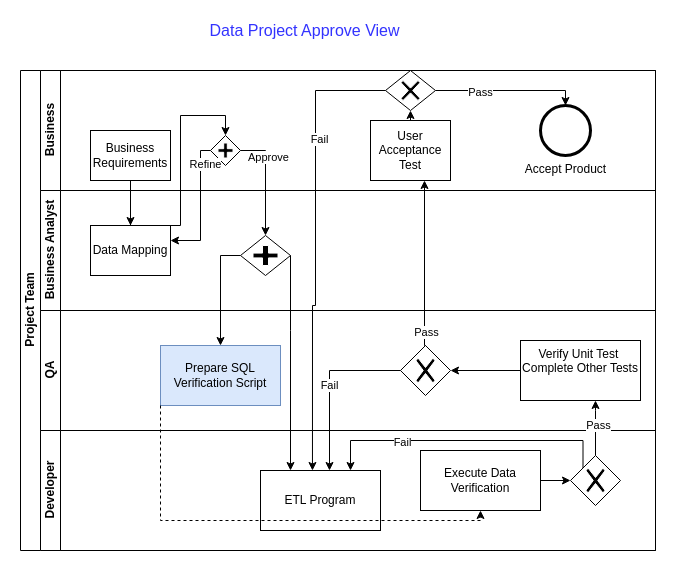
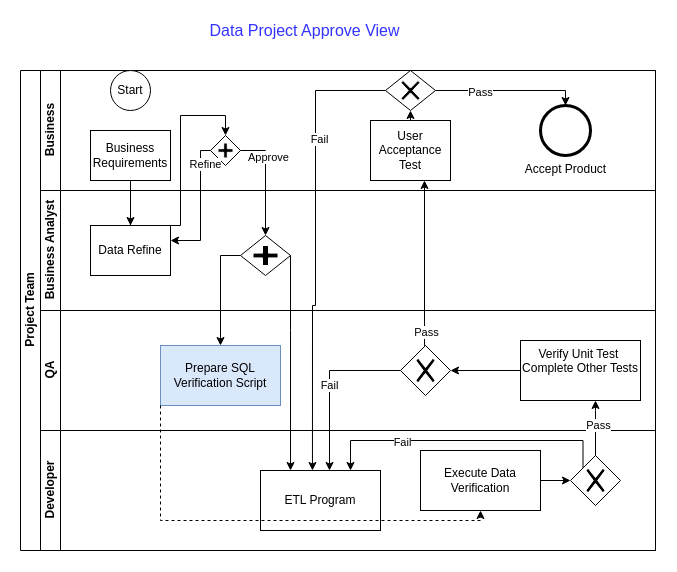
node "Start": added
node "Data Mapping": label "Data Mapping" -> "Data Refine"
